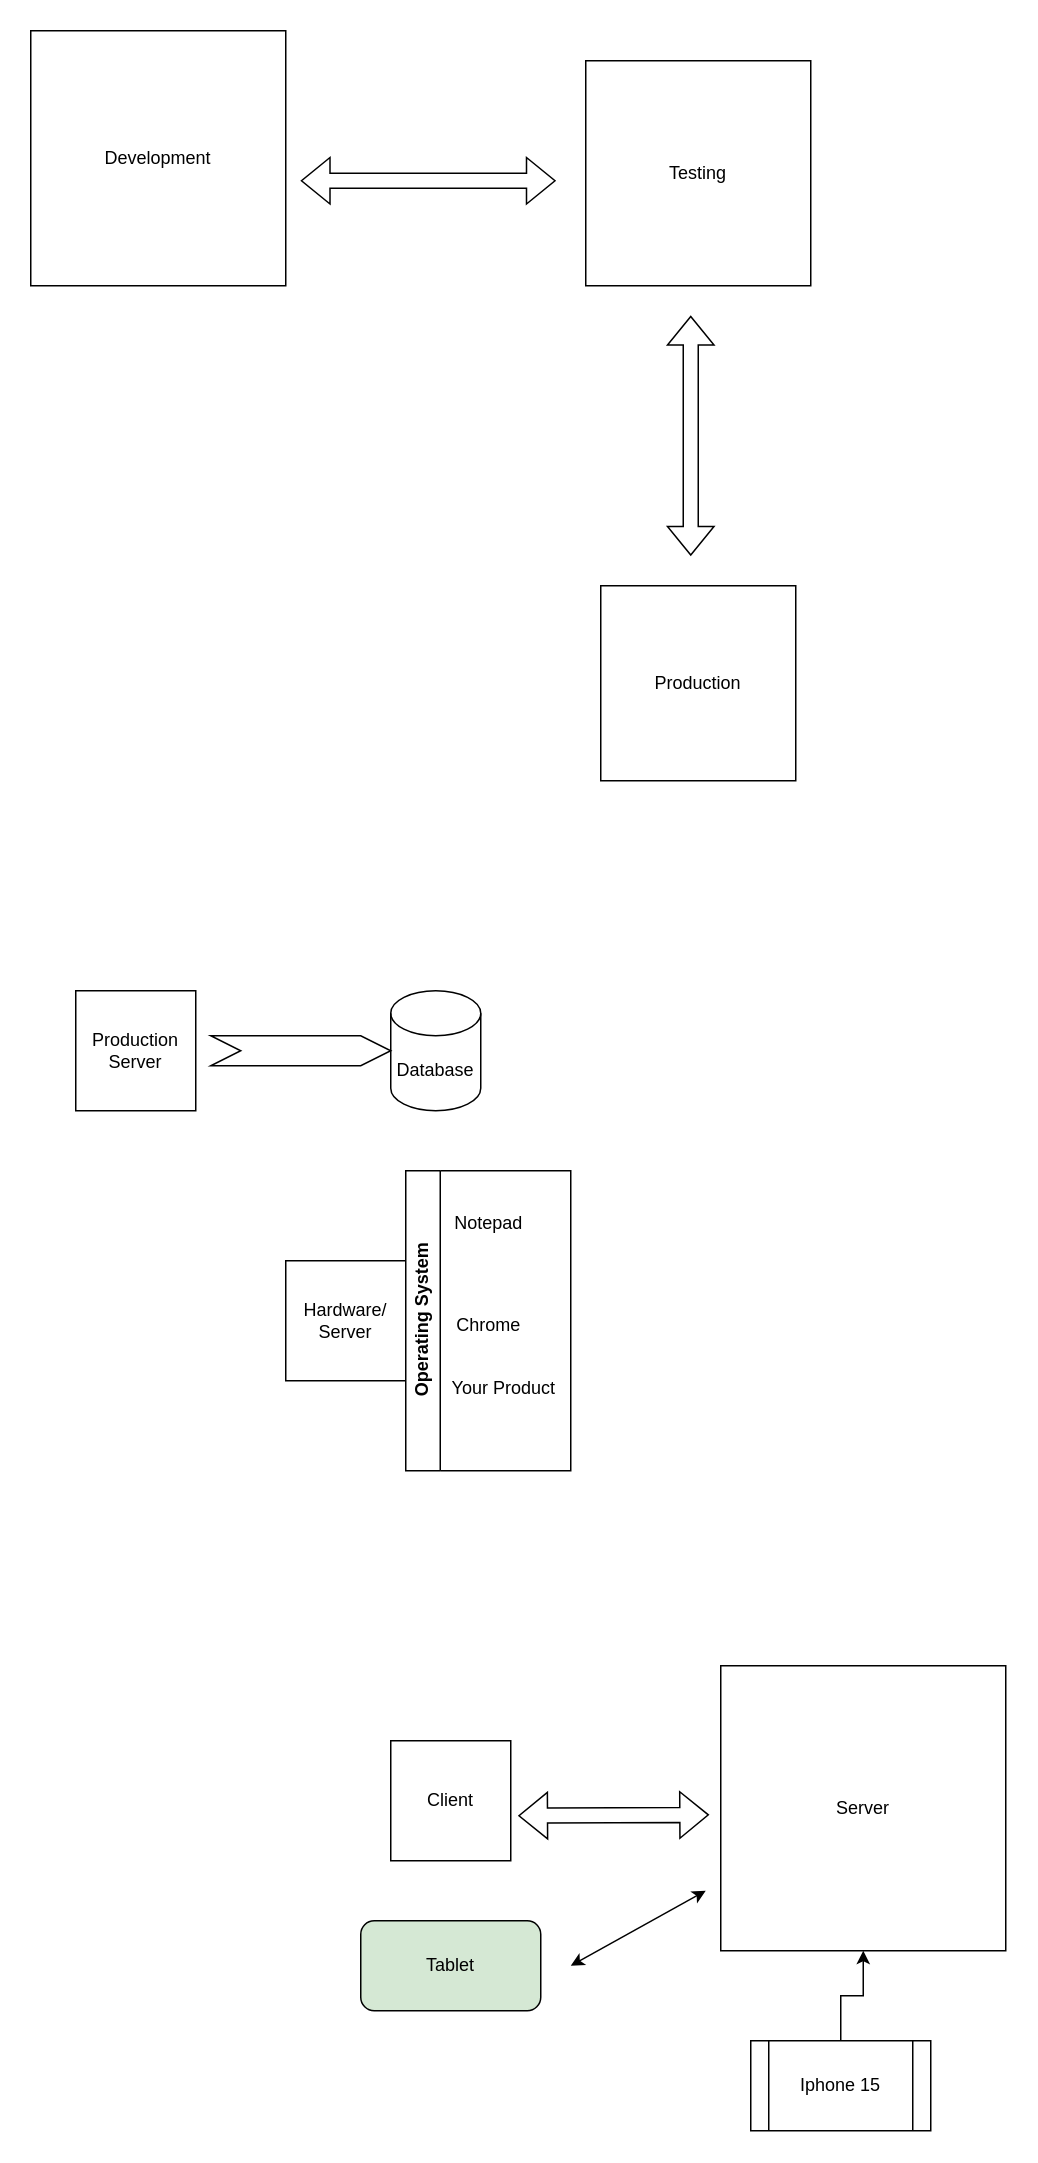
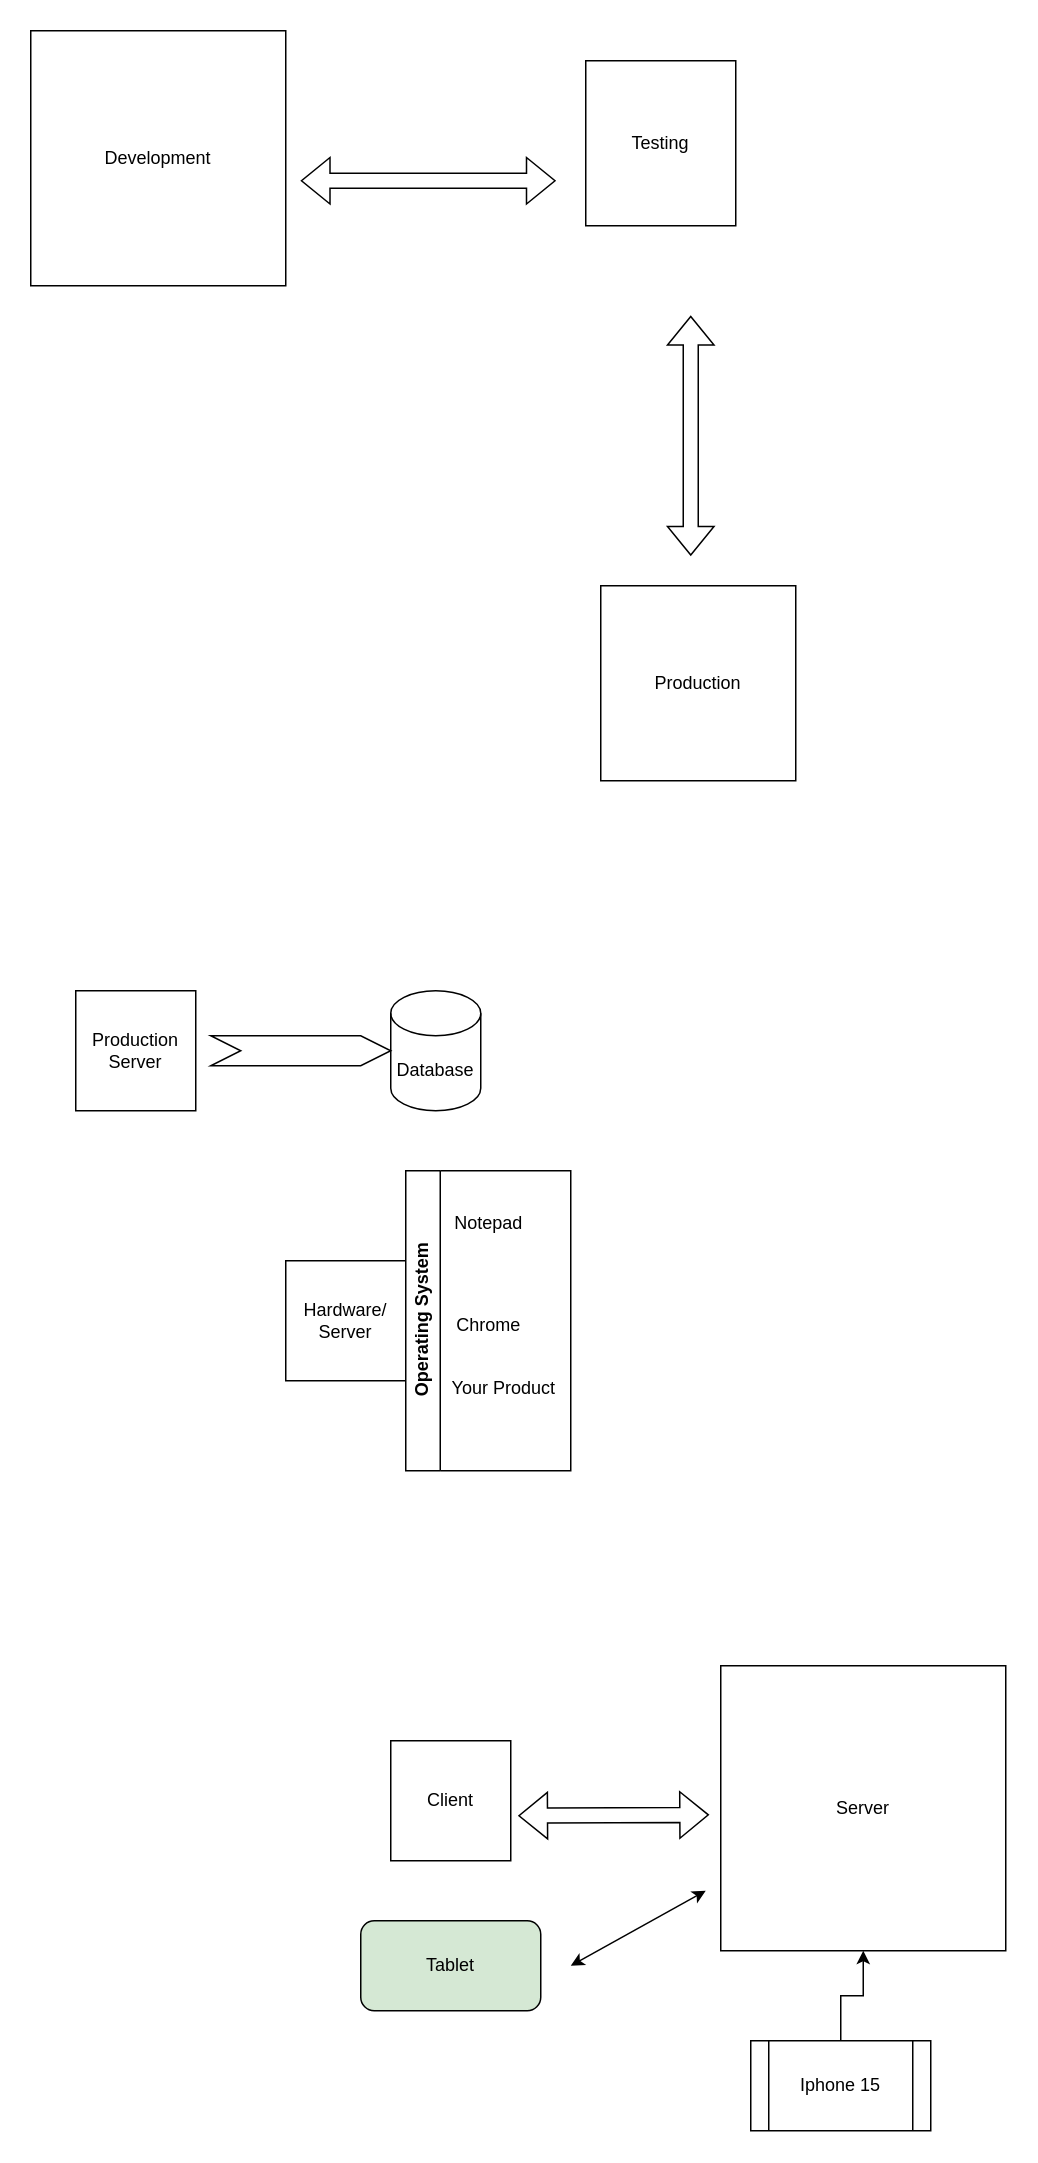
node "Testing": size 225x225 -> 150x165
